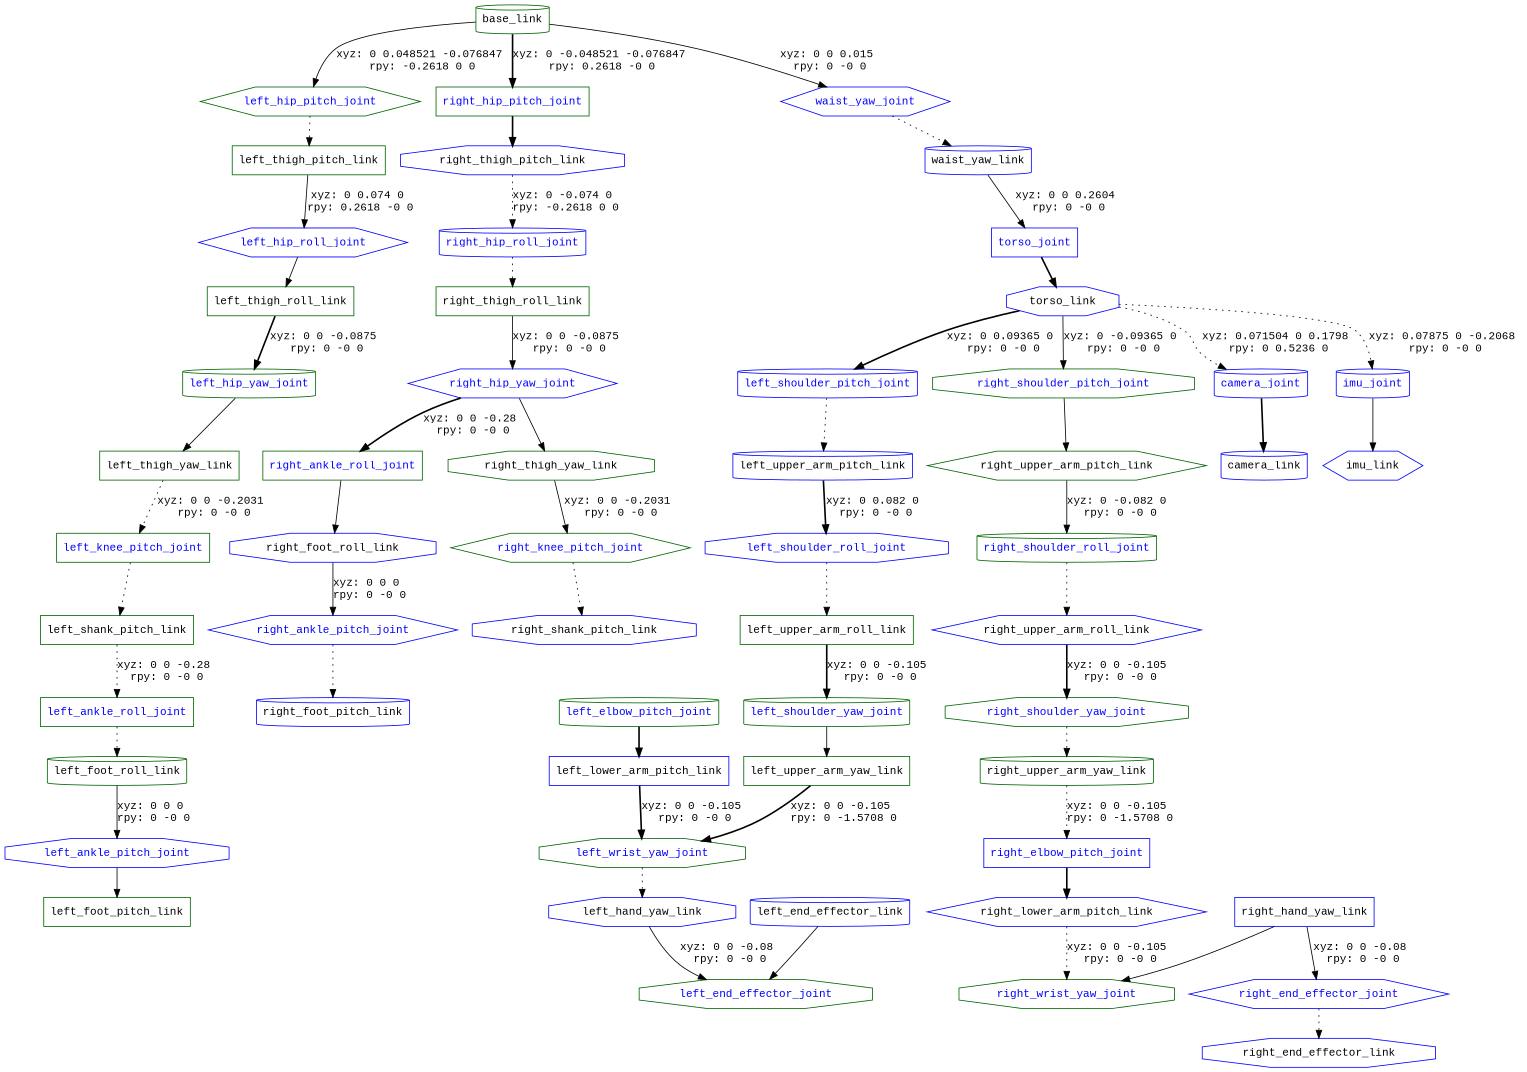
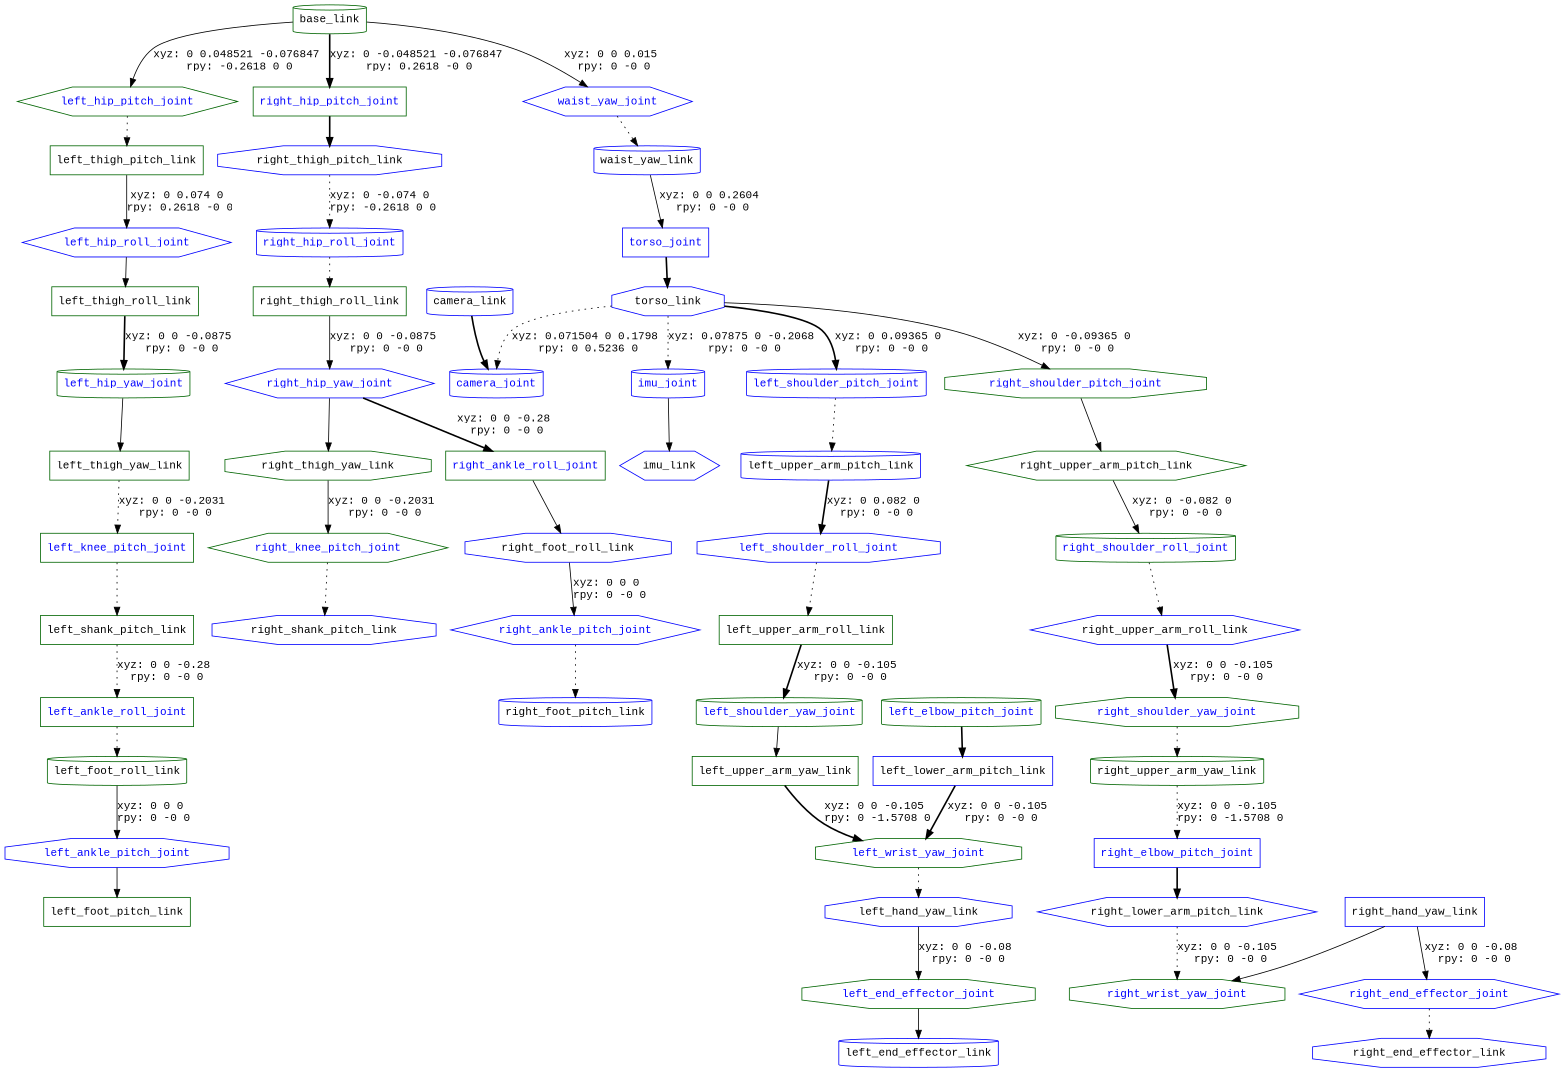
edge "camera_joint" -> "camera_link": reversed
edge "left_end_effector_link" -> "left_end_effector_joint": reversed
